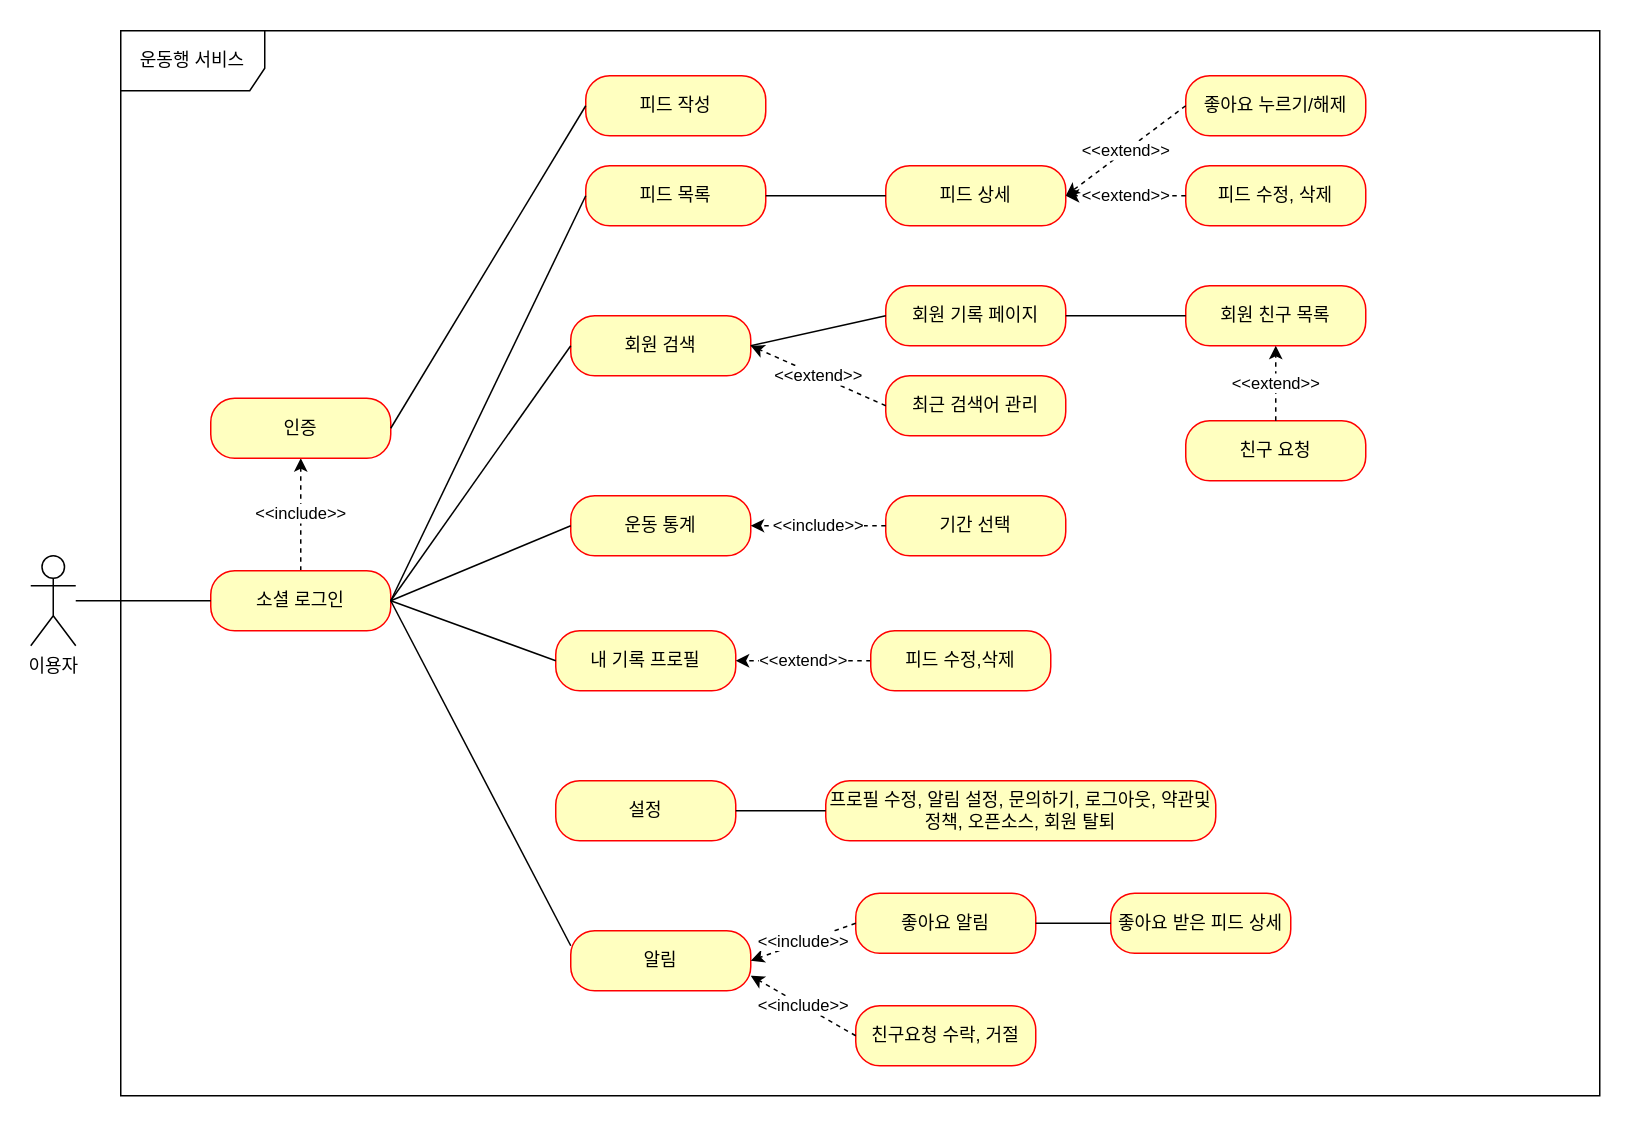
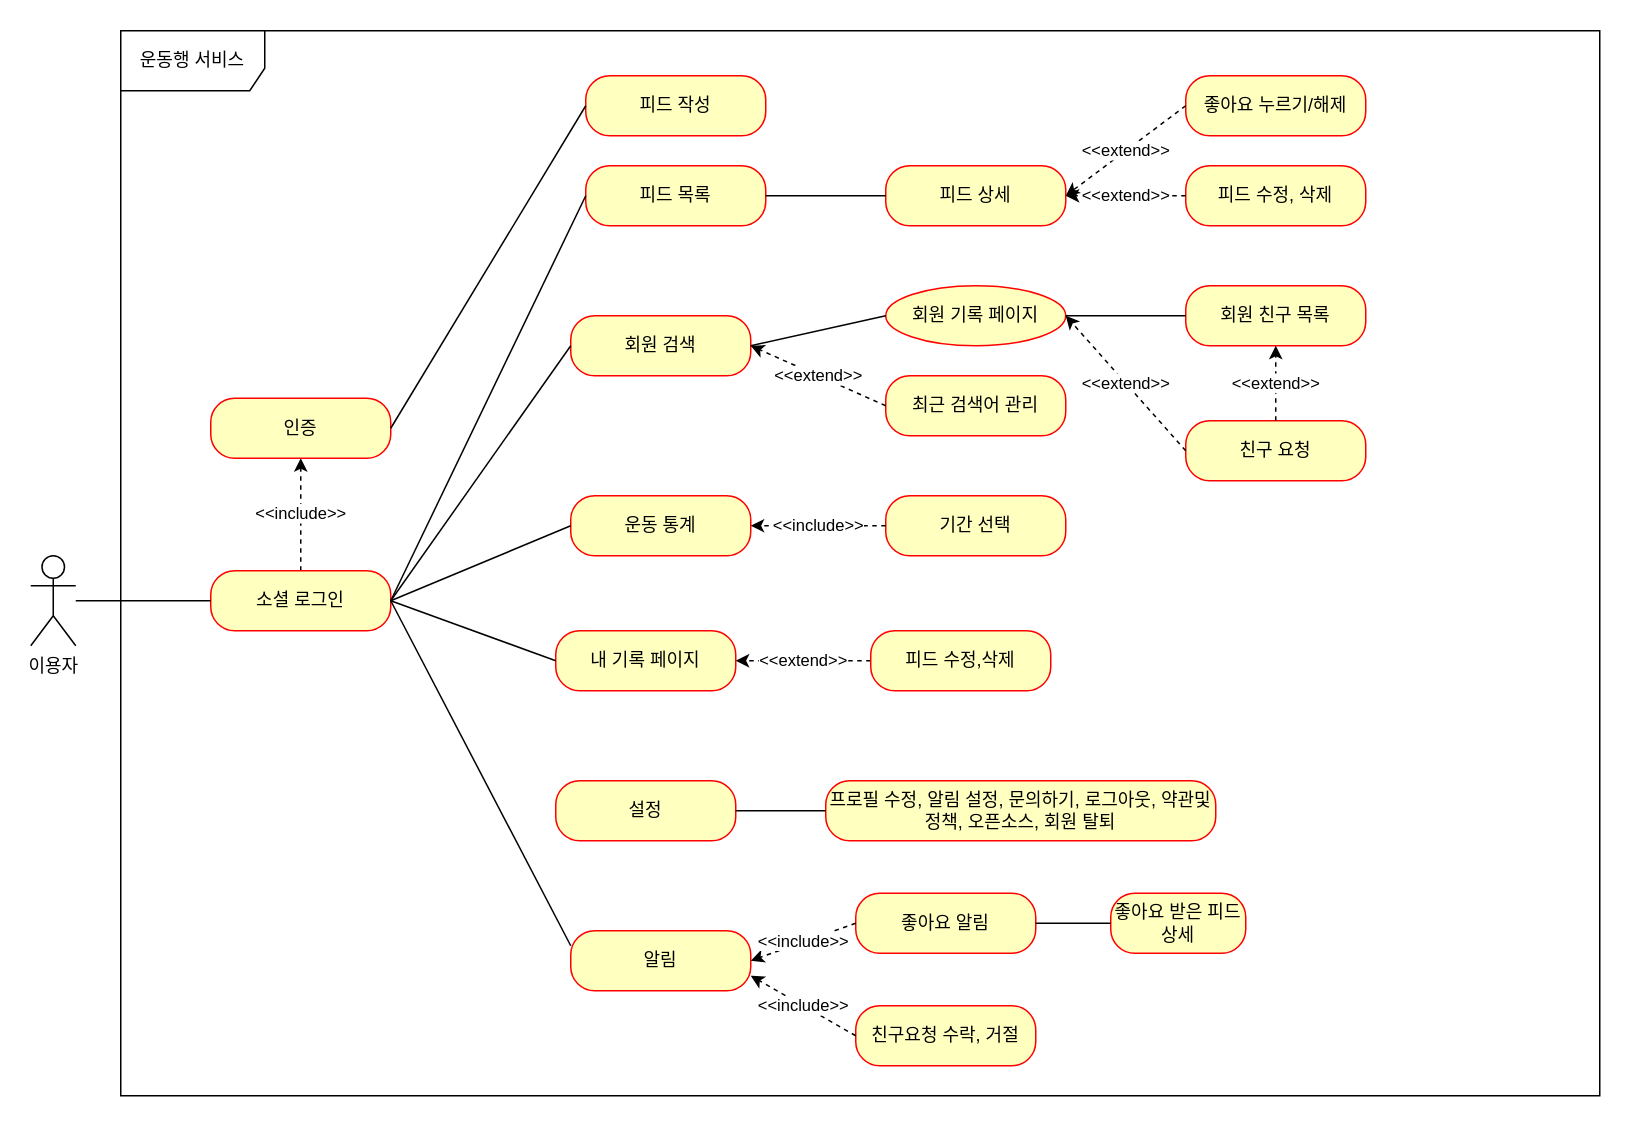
node "회원 기록 페이지": shape rounded rectangle -> ellipse
edge "친구 요청" -> "회원 기록 페이지": added, label "<<extend>>"
node "내 기록 프로필": label "내 기록 프로필" -> "내 기록 페이지"
node "좋아요 받은 피드 상세": size 180x60 -> 135x60
